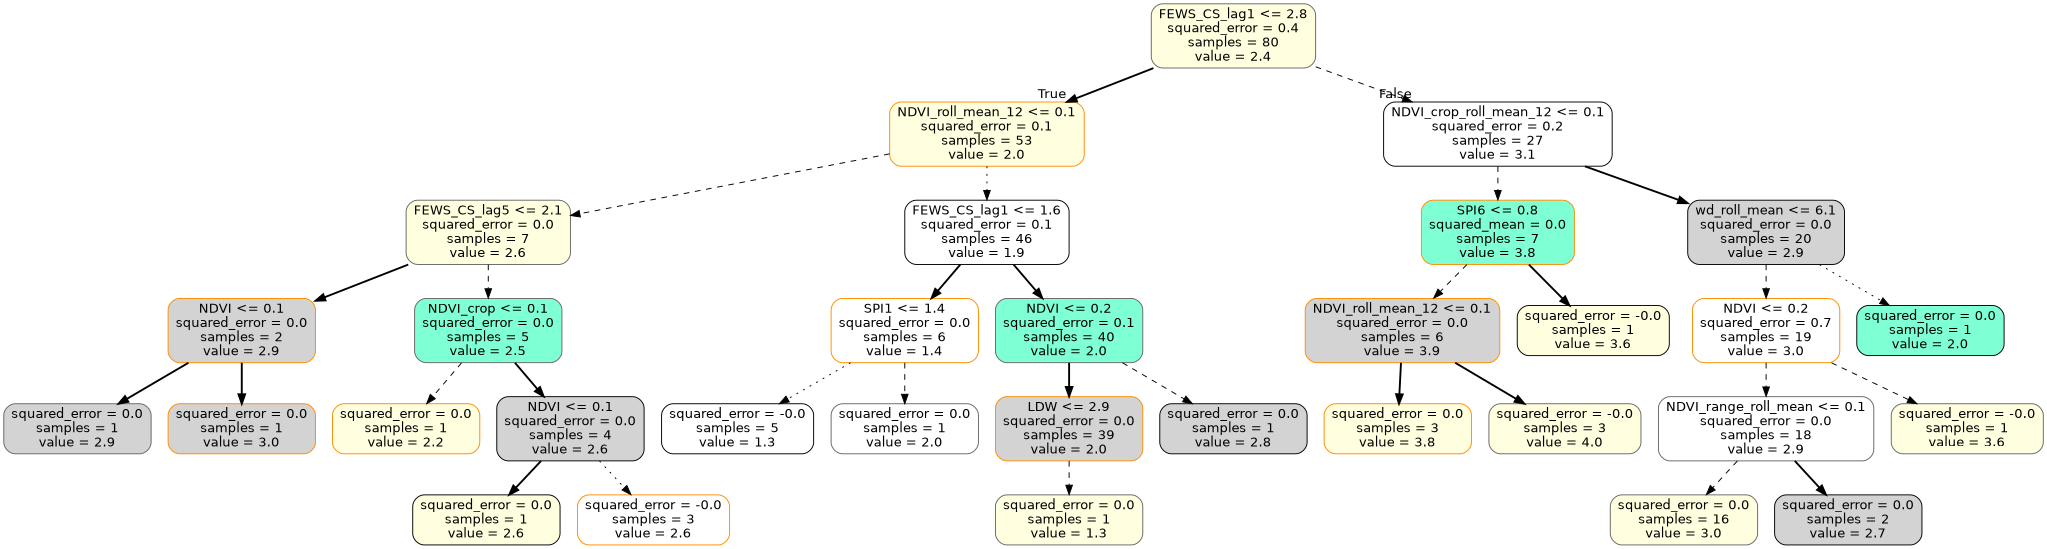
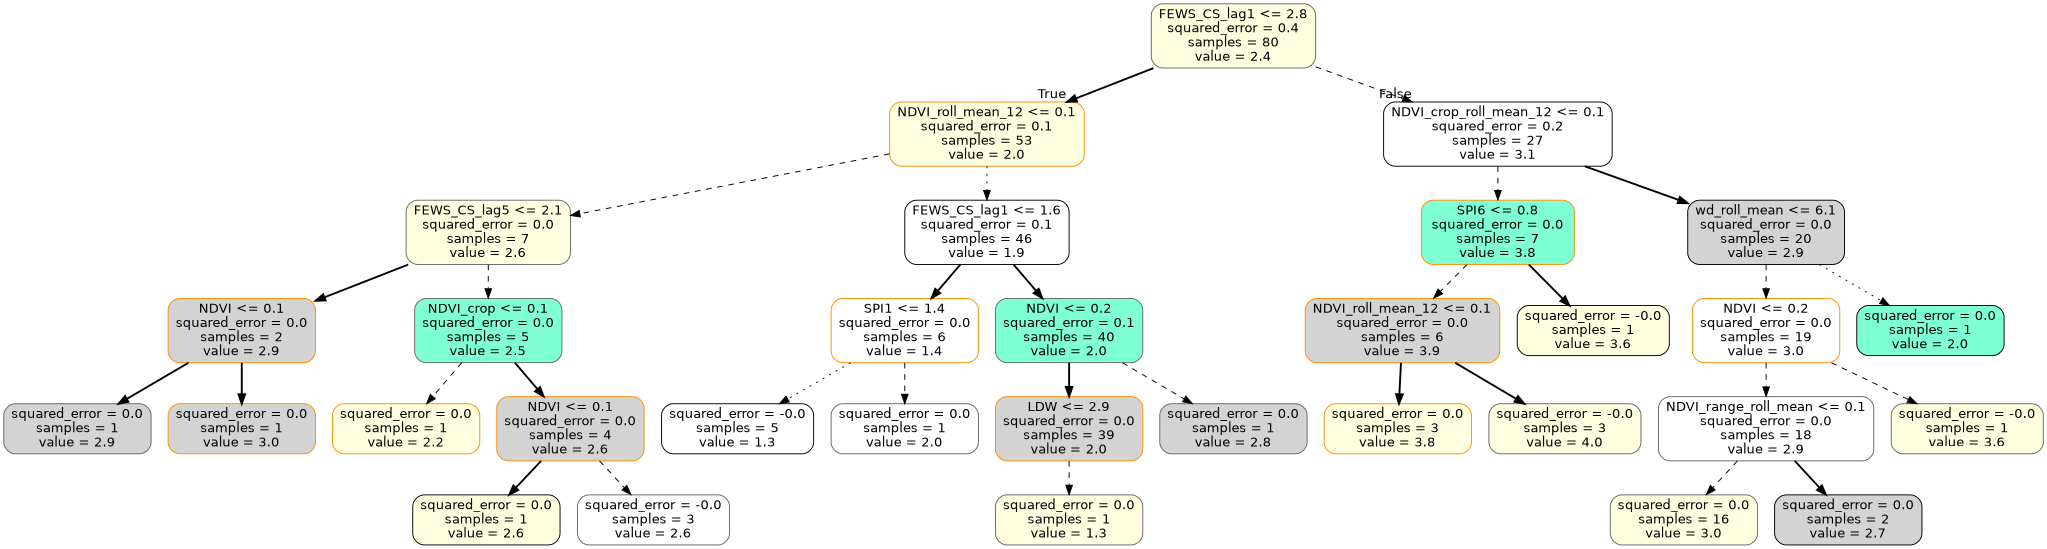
node "SPI6 <= 0.8 squared_mean = 0.0 samples = 7 value = 3.8": label "SPI6 <= 0.8 squared_mean = 0.0 samples = 7 value = 3.8" -> "SPI6 <= 0.8 squared_error = 0.0 samples = 7 value = 3.8"
node "NDVI <= 0.2 squared_error = 0.7 samples = 19 value = 3.0": label "NDVI <= 0.2 squared_error = 0.7 samples = 19 value = 3.0" -> "NDVI <= 0.2 squared_error = 0.0 samples = 19 value = 3.0"
node "NDVI <= 0.1 squared_error = 0.0 samples = 4 value = 2.6": color black -> darkorange
node "squared_error = 0.0 samples = 1 value = 2.8": color black -> gray40
edge "NDVI <= 0.1 squared_error = 0.0 samples = 4 value = 2.6" -> "squared_error = -0.0 samples = 3 value = 2.6": style dotted -> dashed
node "squared_error = -0.0 samples = 3 value = 2.6": color darkorange -> gray40
